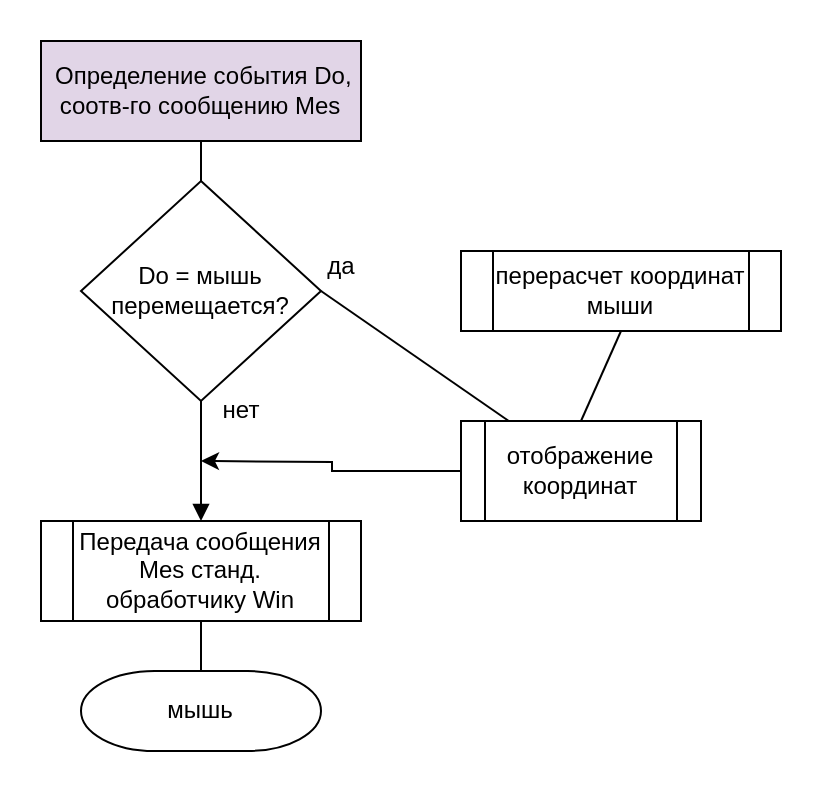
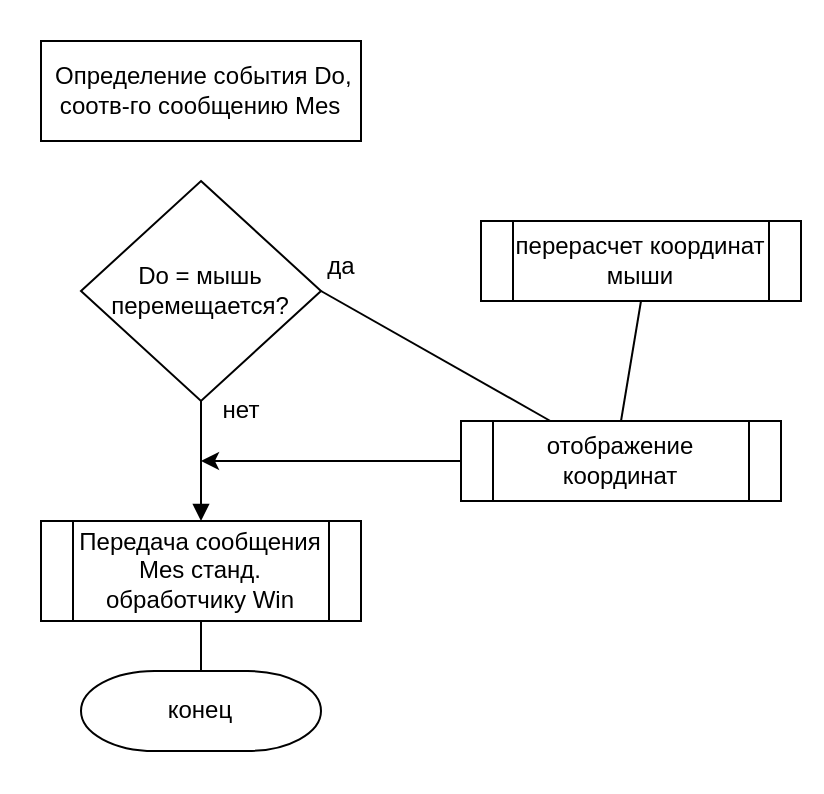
node "Определение события Do, соотв-го сообщению Mes": fillcolor #e1d5e7 -> #ffffff
edge "Определение события Do, соотв-го сообщению Mes" -- "Do = мышь перемещается?": removed
node "перерасчет координат мыши": moved (621, 291) -> (641, 261)
node "отображение координат": size 240x100 -> 320x80
node "мышь": label "мышь" -> "конец"
